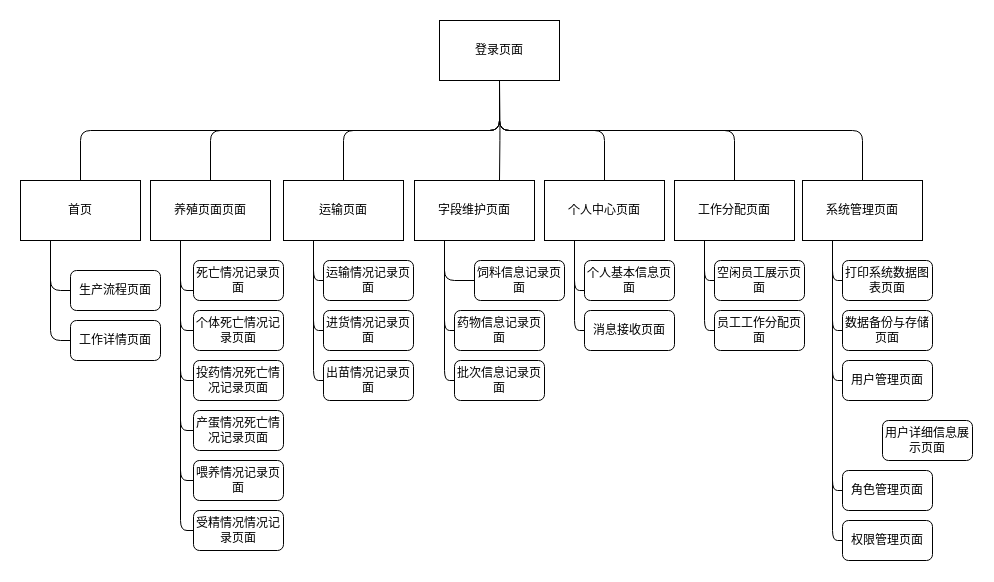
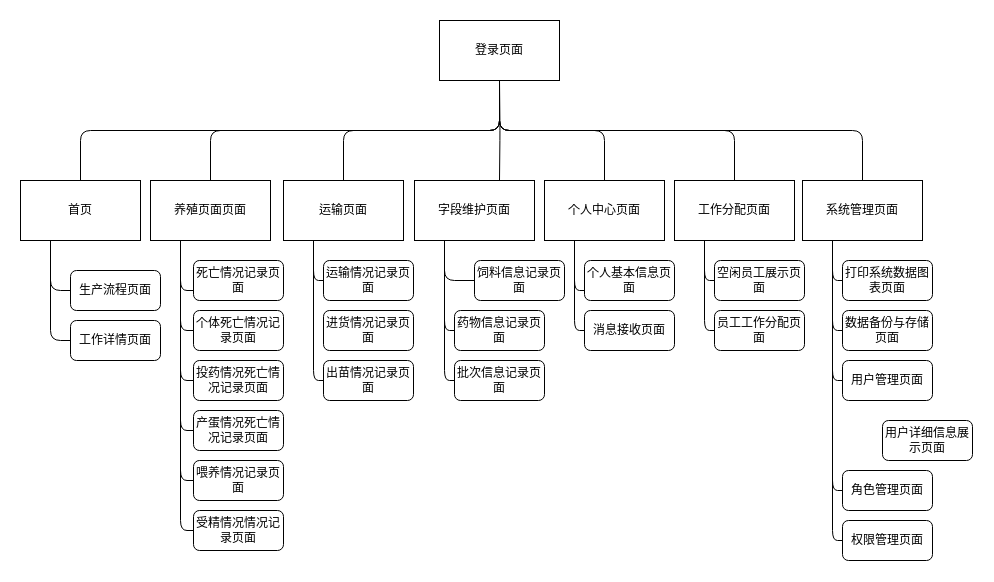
edge "运输页面" -- "进货情况记录页面": removed
